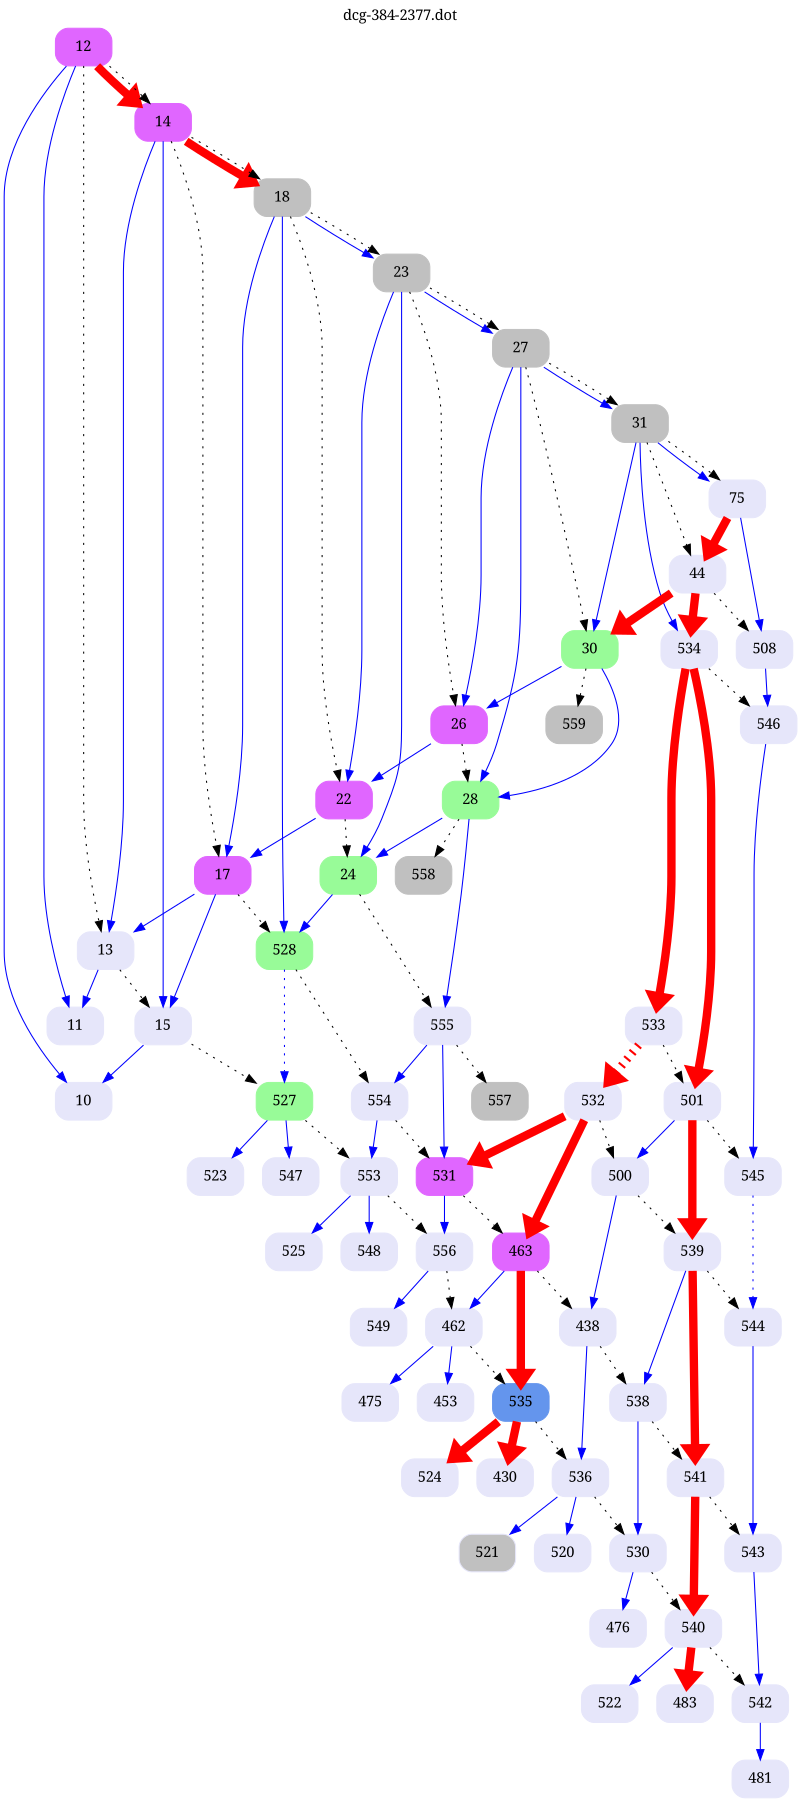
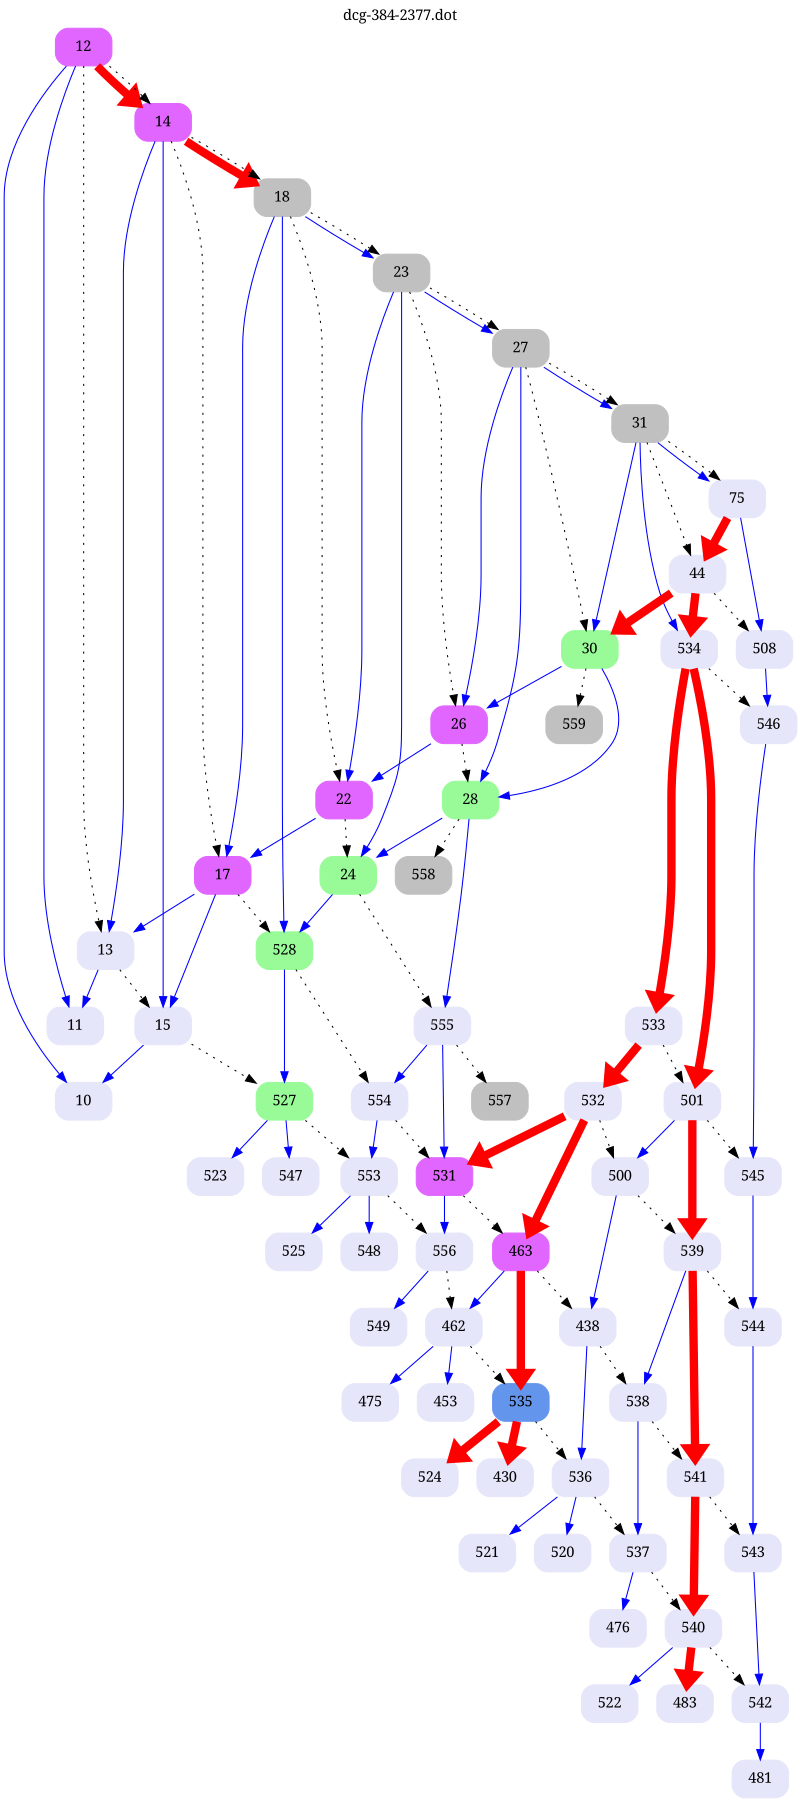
edge "528" -> "527": style dotted -> solid
edge "533" -> "532": style dotted -> solid
edge "545" -> "544": style dotted -> solid
node "521": fillcolor grey -> lavender
node "530": label "530" -> "537"
